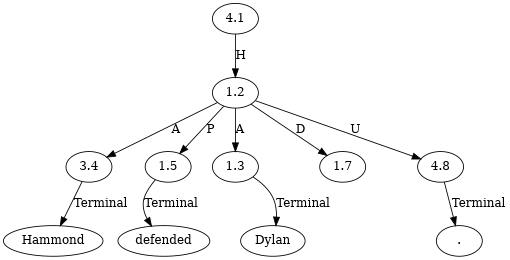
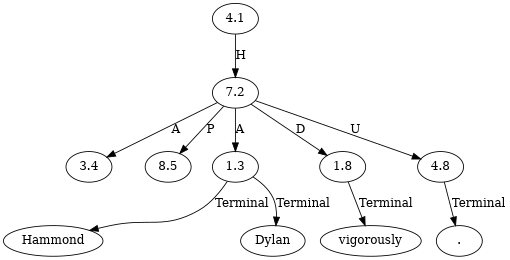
node "1.2": label "1.2" -> "7.2"
node "1.5": label "1.5" -> "8.5"
node "1.7": label "1.7" -> "1.8"
edge "3.4" -> "Hammond": now "1.3" -> "Hammond"
node "defended": removed
node "vigorously": added
